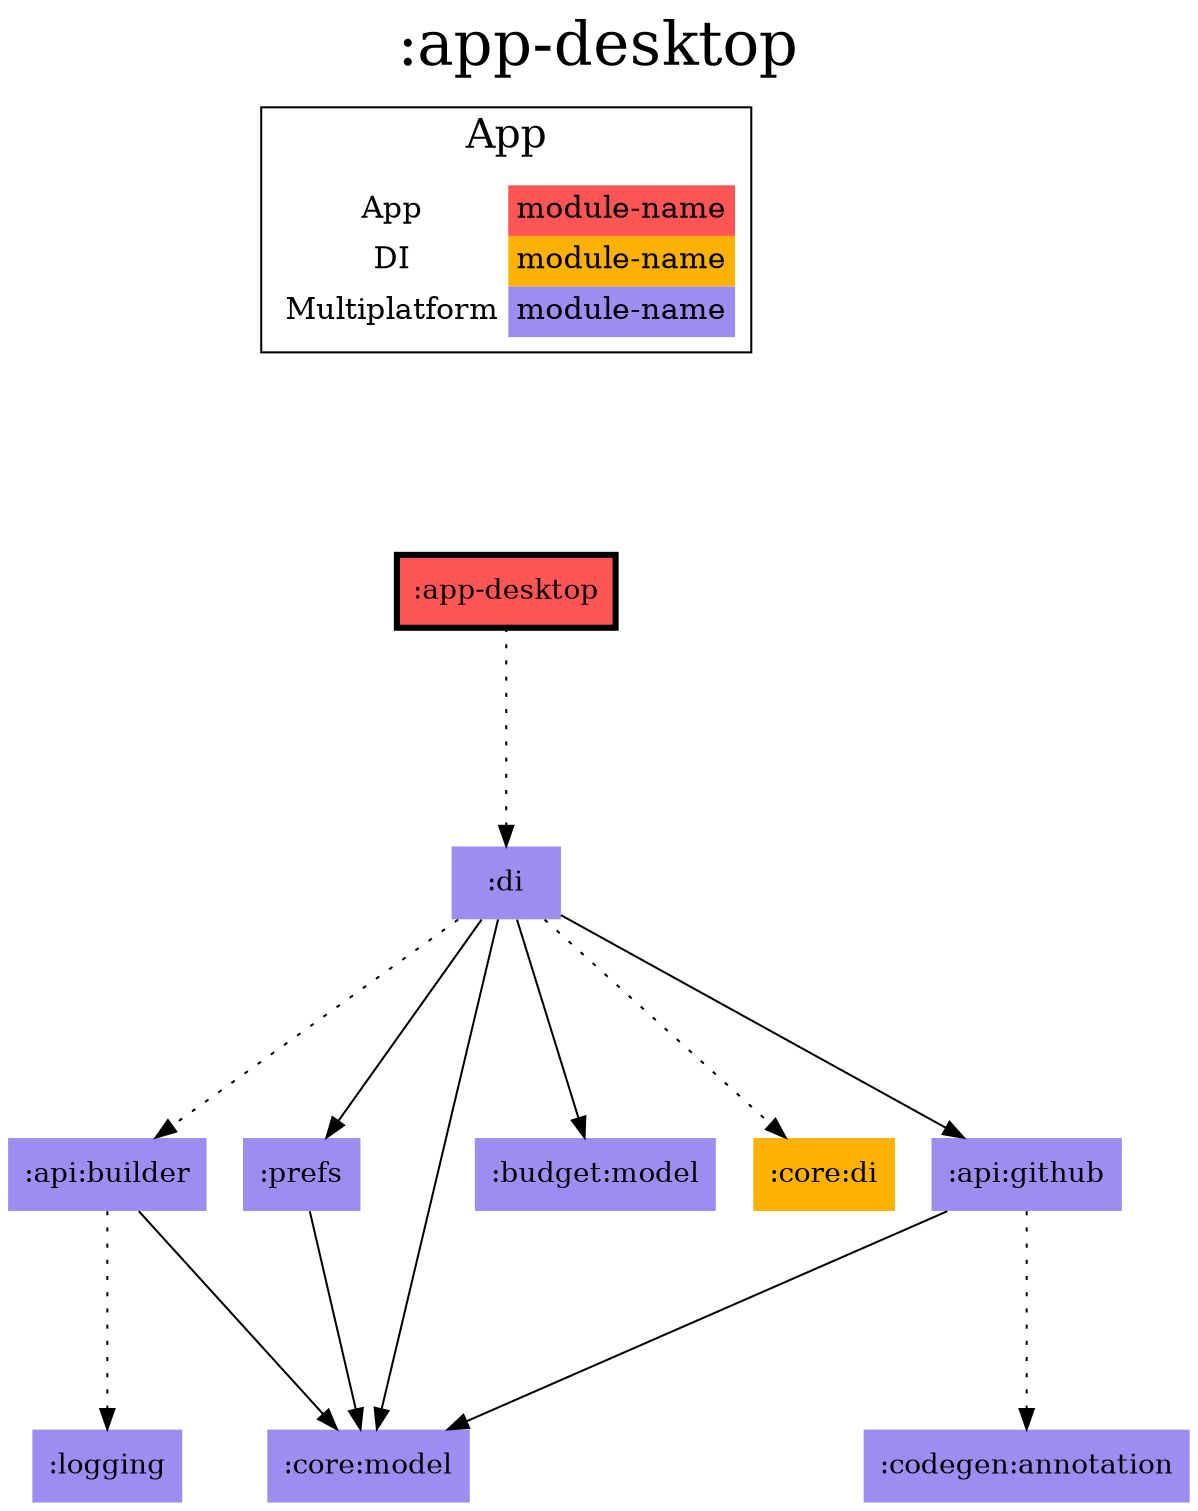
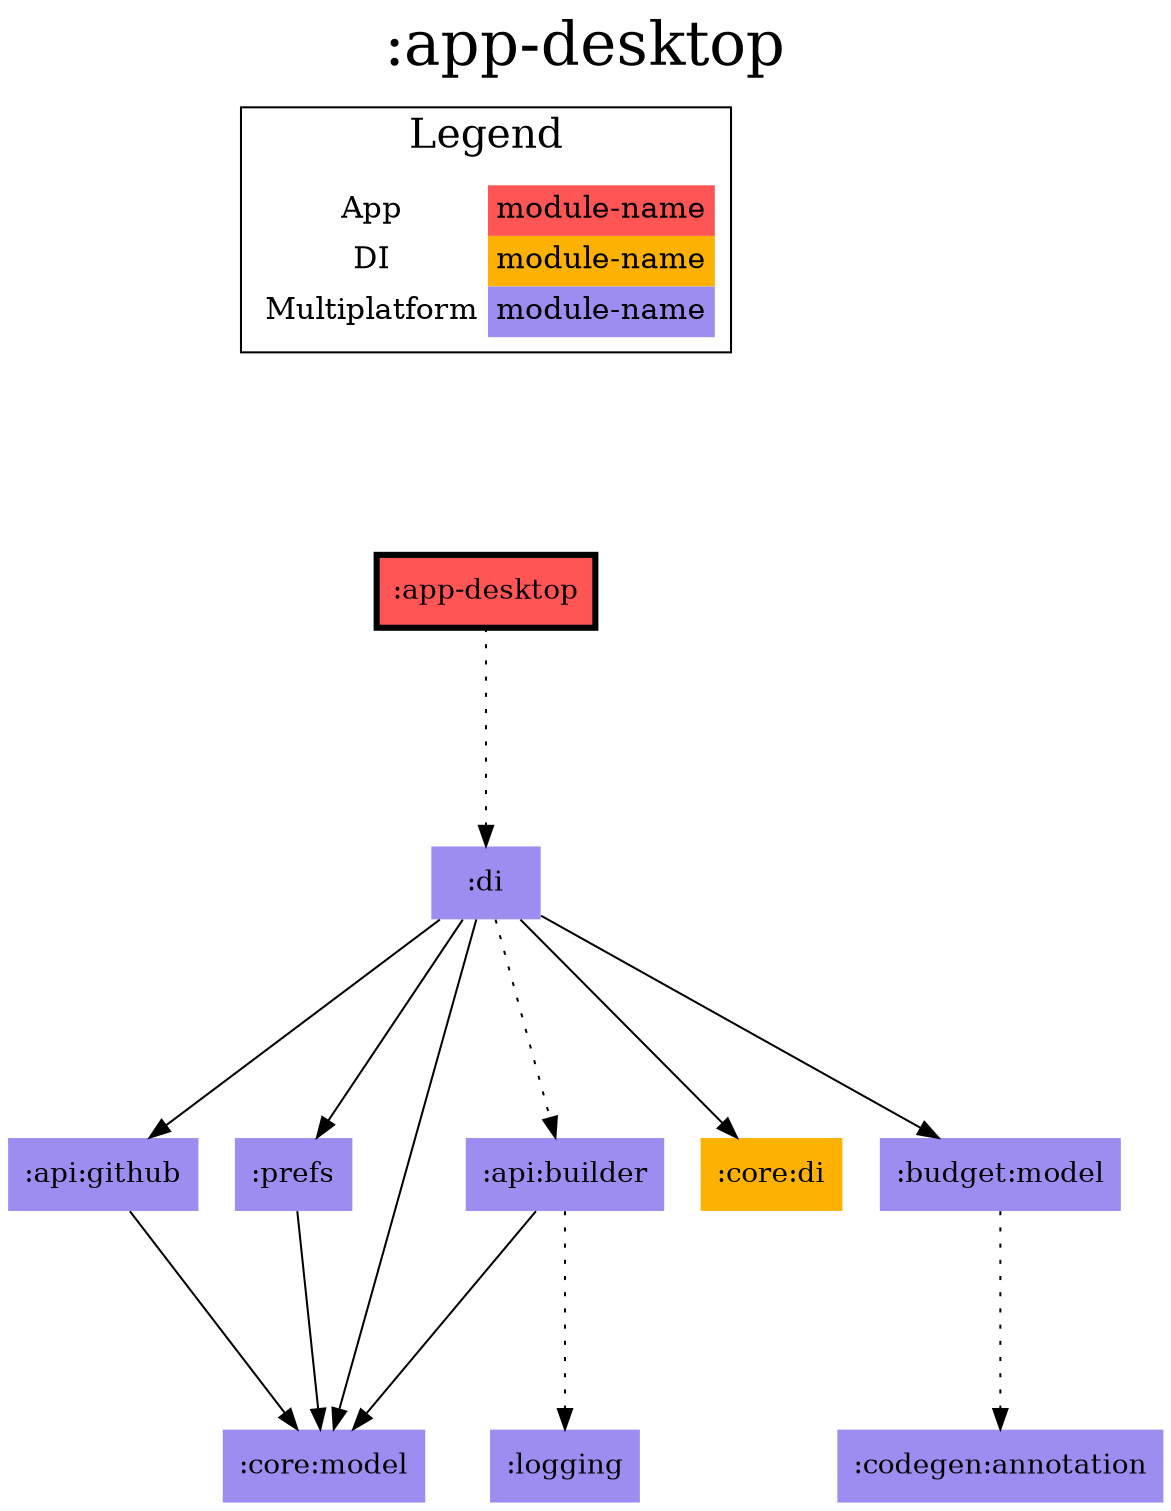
cluster "App": label "App" -> "Legend"
edge ":di" -> ":core:di": style dotted -> solid
edge ":api:github" -> ":codegen:annotation": now ":budget:model" -> ":codegen:annotation"
